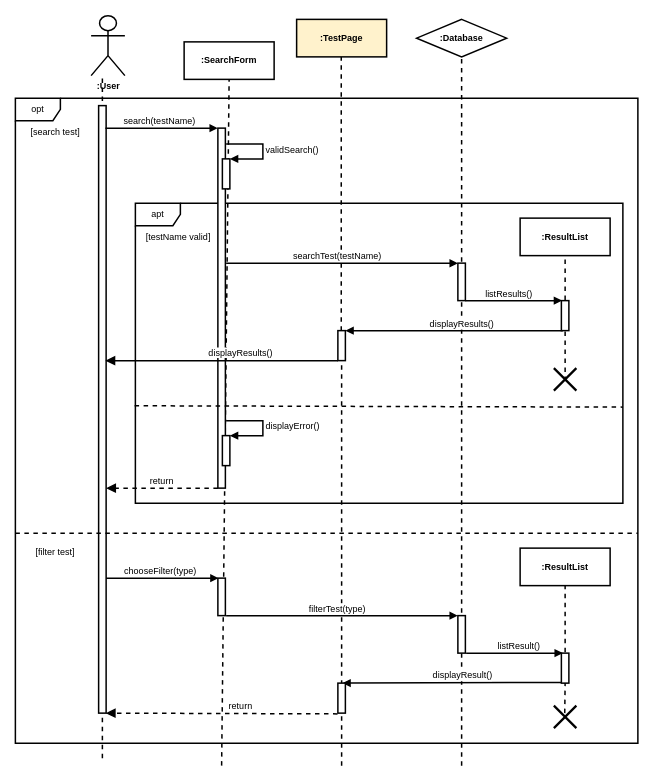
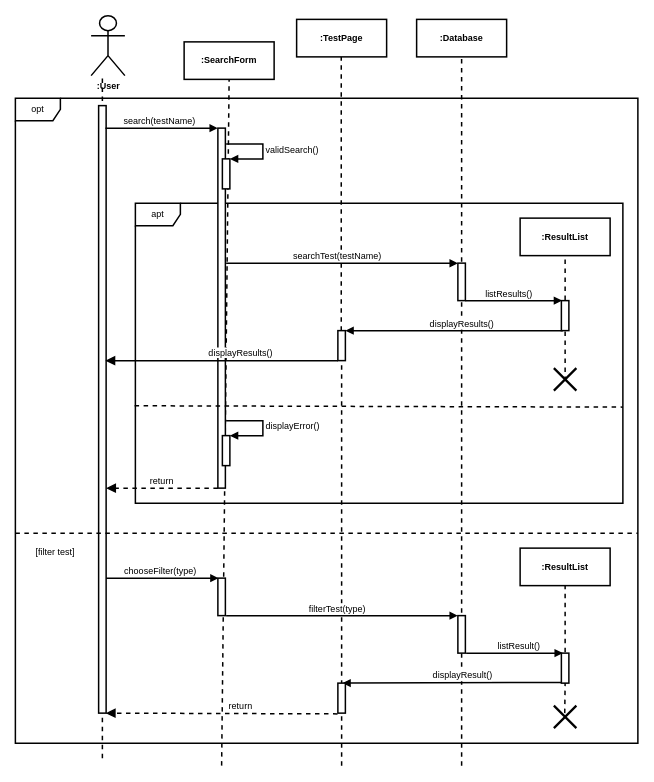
node ":TestPage": fillcolor #fff2cc -> #ffffff
node ":Database": shape diamond -> rectangle
node "[search test]": removed
node "[testName valid]": removed
